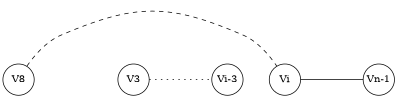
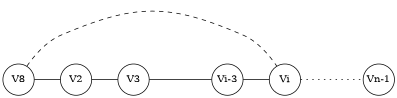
node "V2": added
edge "V3" -- "Vi-3": style dotted -> solid
edge "Vi-3" -- "Vi": added
edge "Vi" -- "Vn-1": style solid -> dotted
